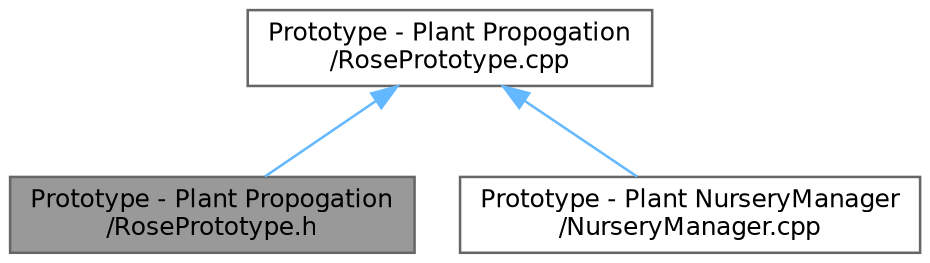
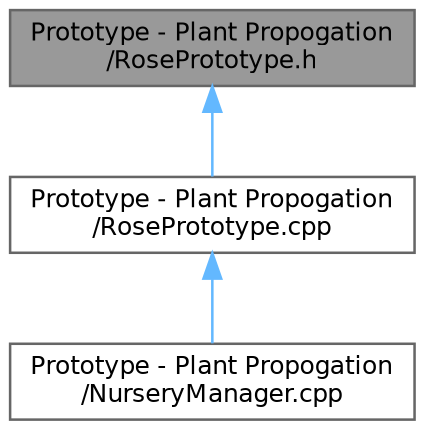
edge "Prototype - Plant Propogation /RosePrototype.h" -> "Prototype - Plant Propogation /RosePrototype.cpp": reversed
node "Prototype - Plant NurseryManager /NurseryManager.cpp": label "Prototype - Plant NurseryManager /NurseryManager.cpp" -> "Prototype - Plant Propogation /NurseryManager.cpp"
